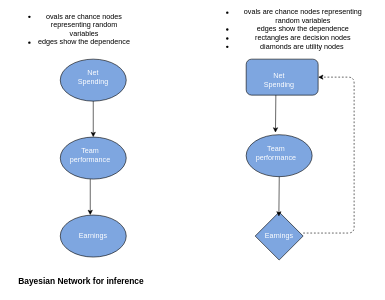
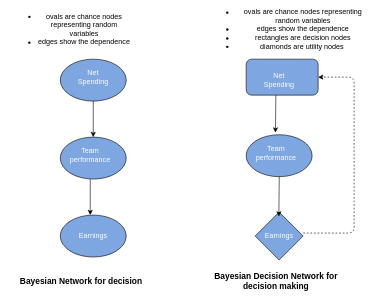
node "Bayesian Network for inference": label "Bayesian Network for inference" -> "Bayesian Network for decision"
node "Bayesian Decision Network for decision making": added
